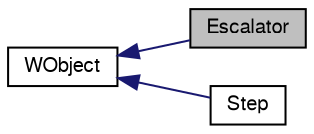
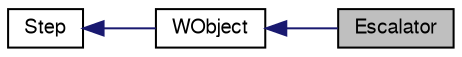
edge "Step" -> "WObject": reversed
